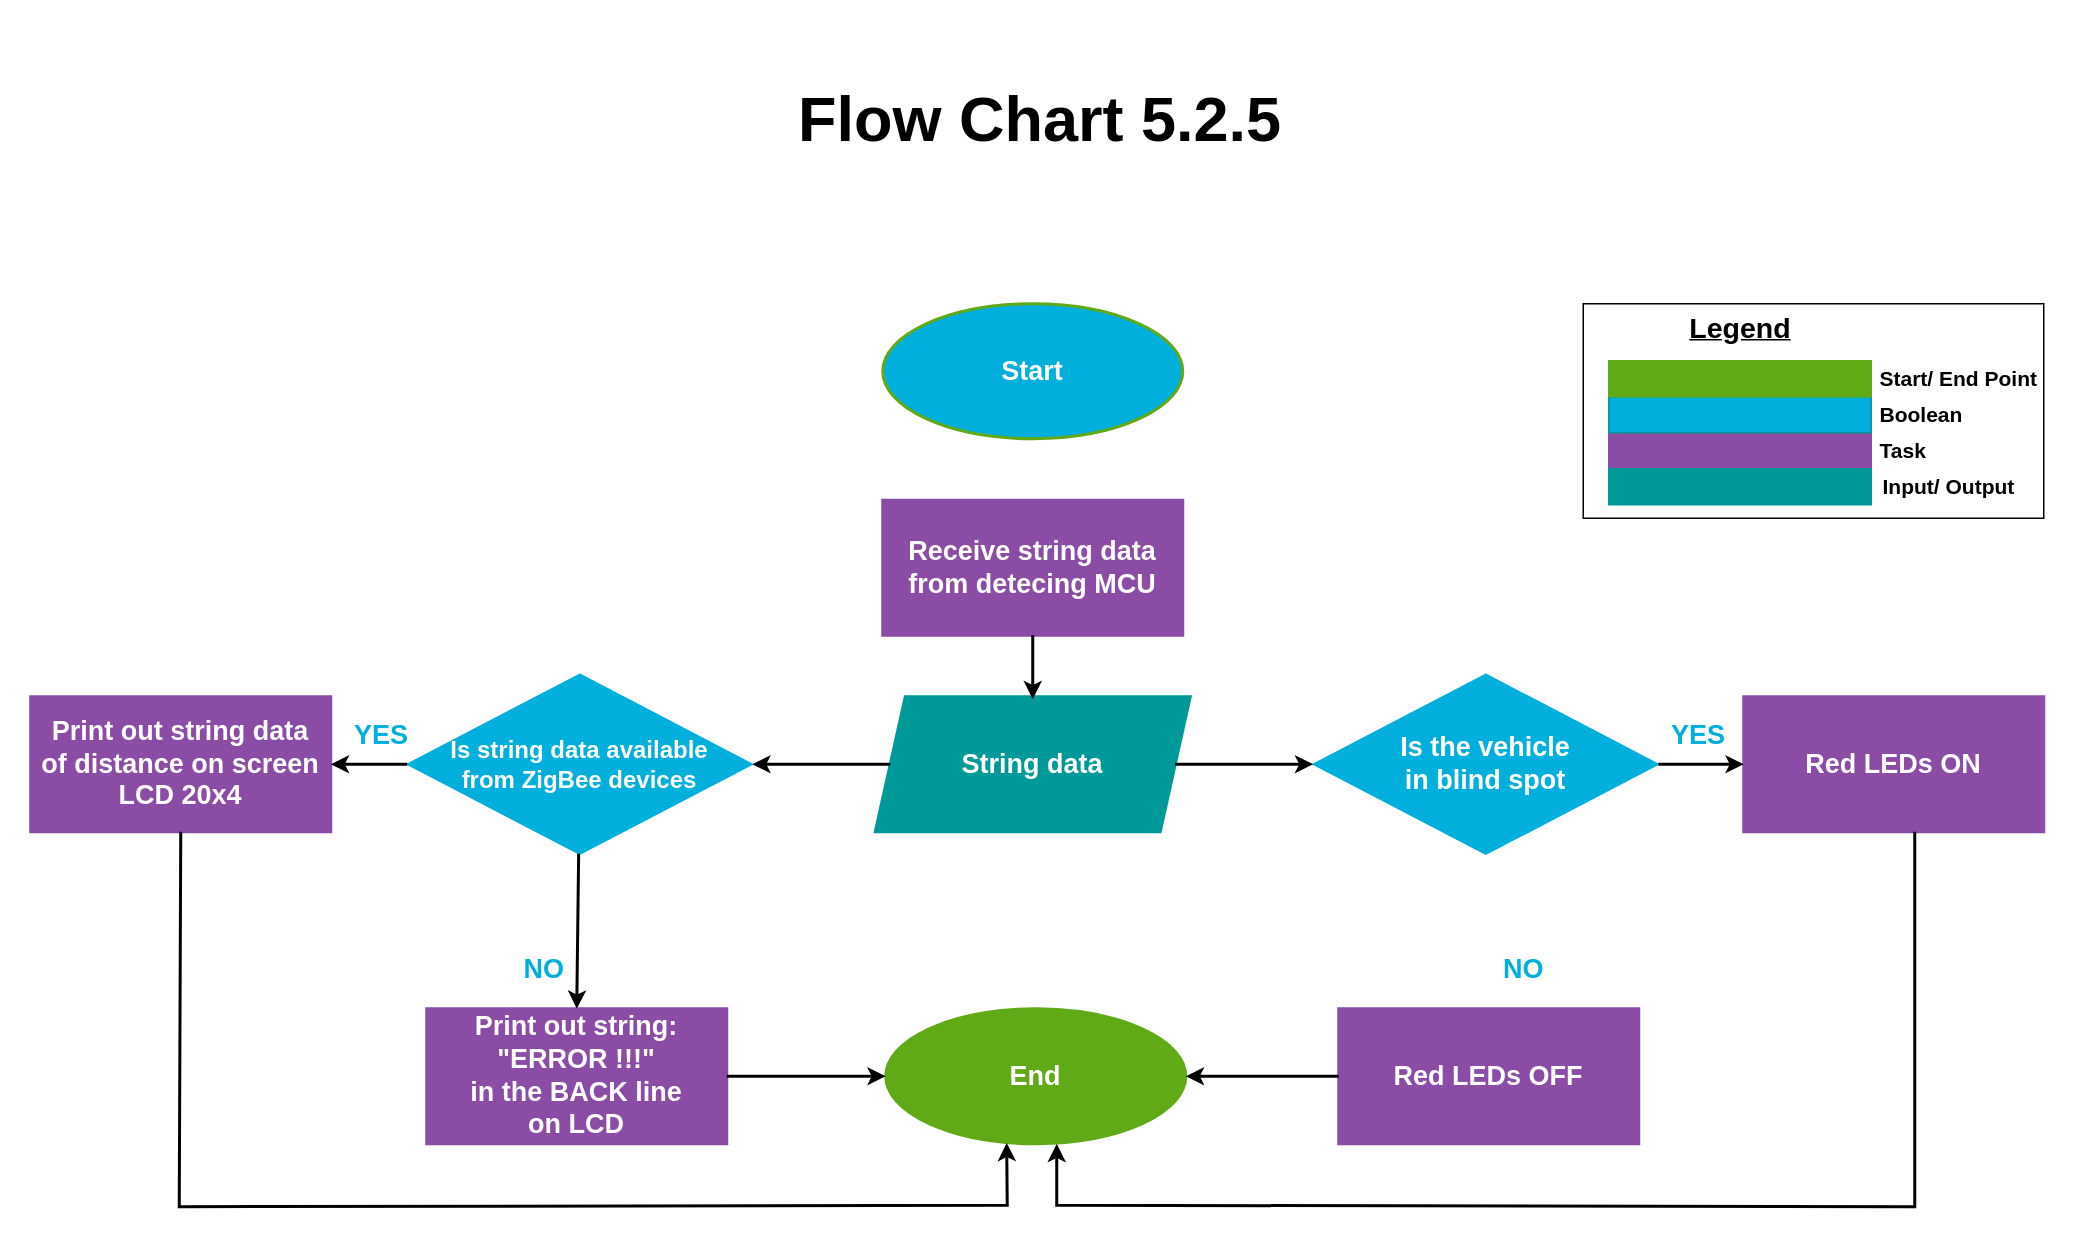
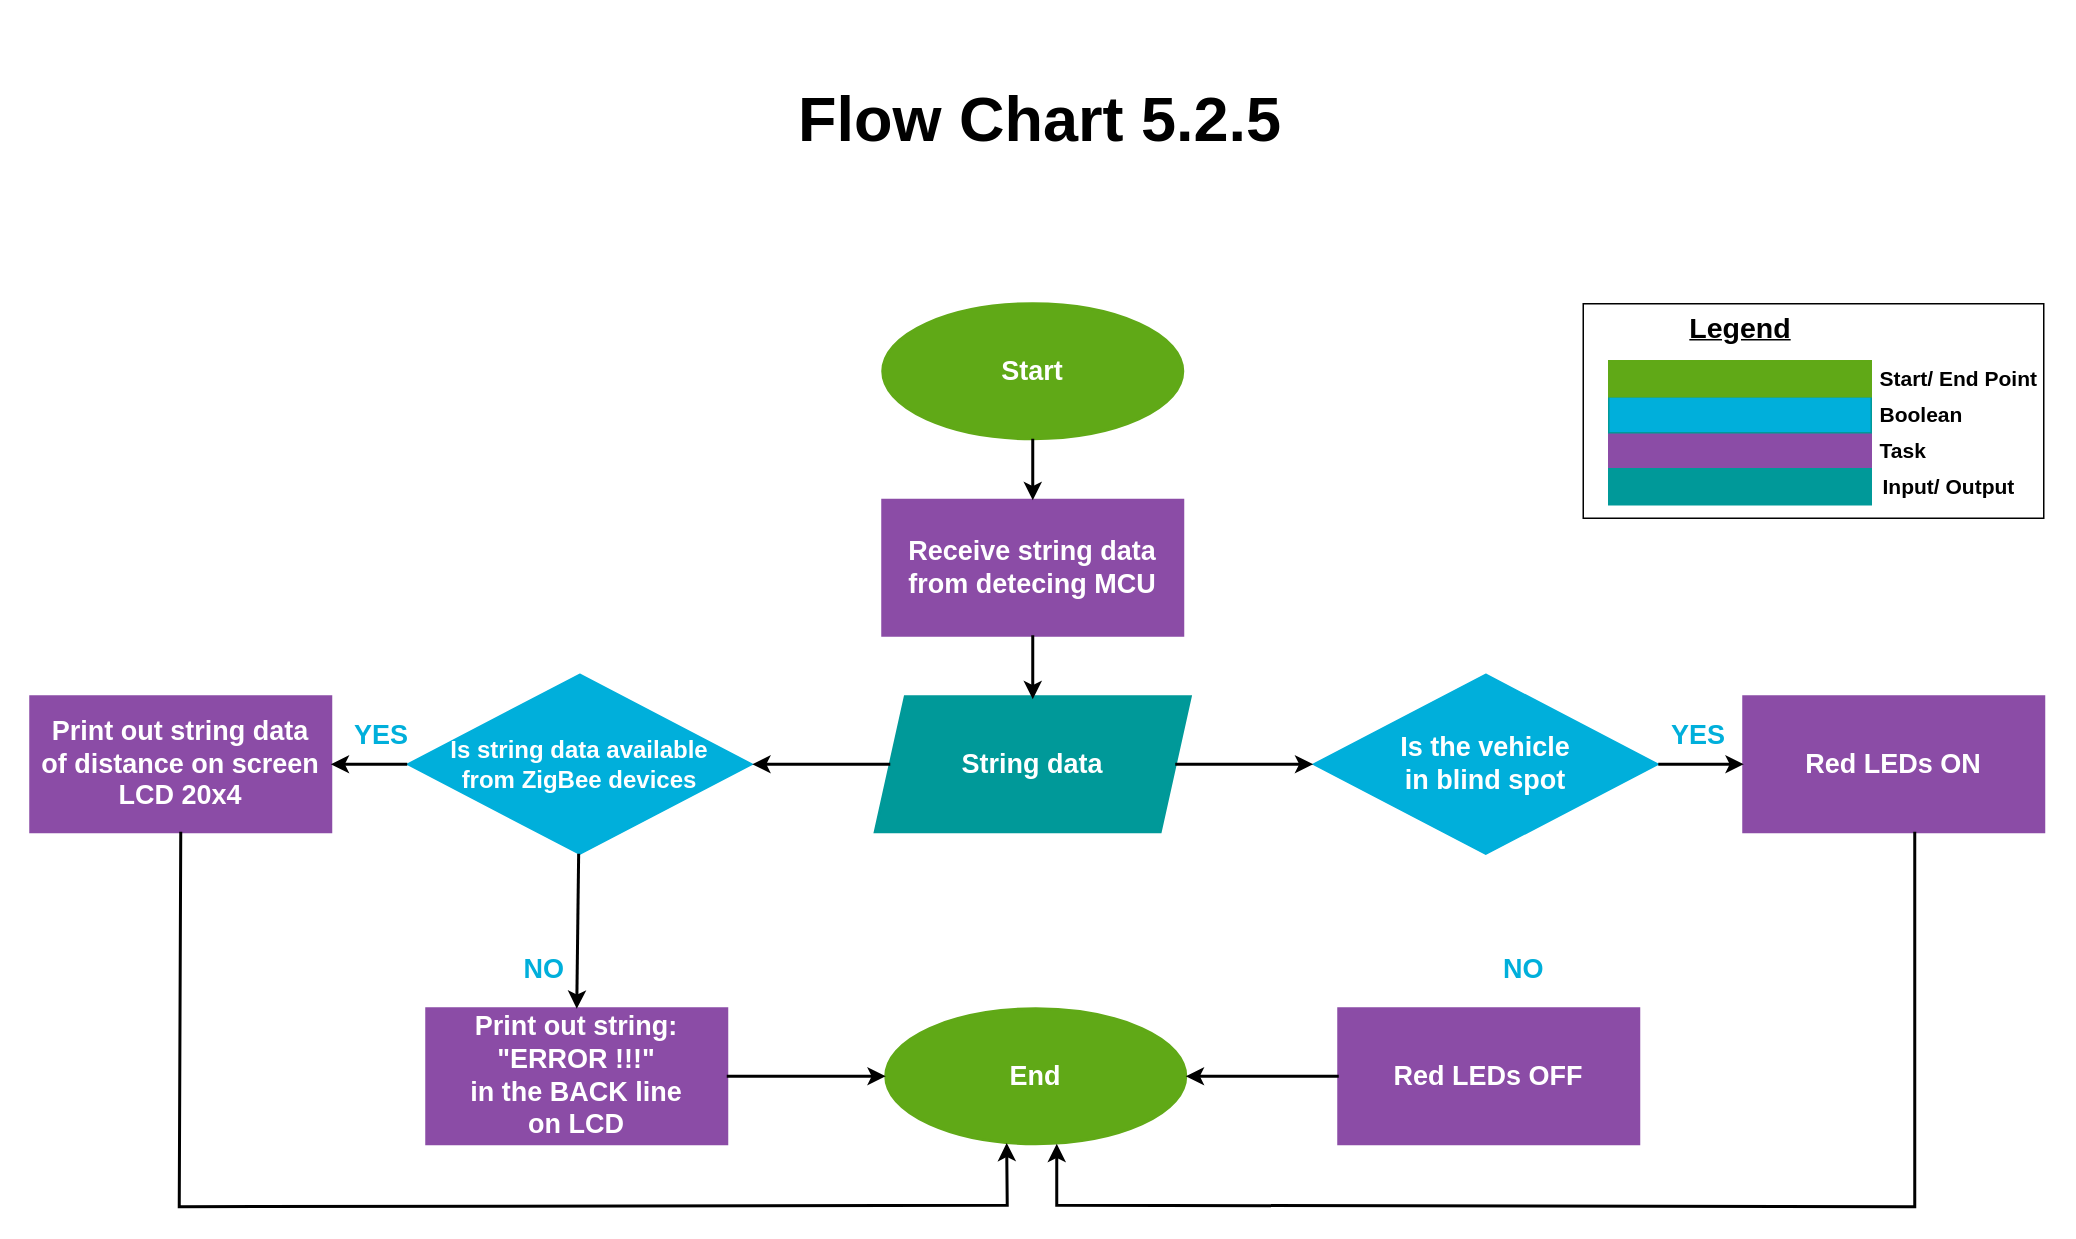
node "Start": fillcolor #00afdb -> #60a917
edge "Start" -> "Receive string data from detecing MCU": added
